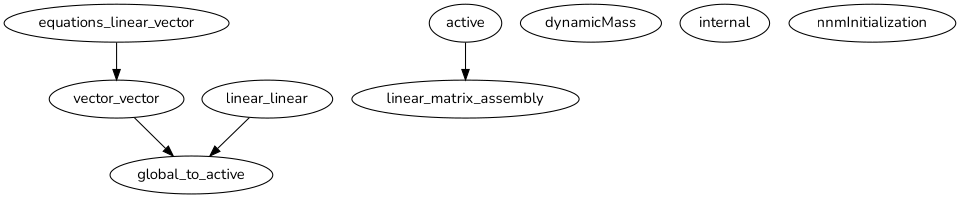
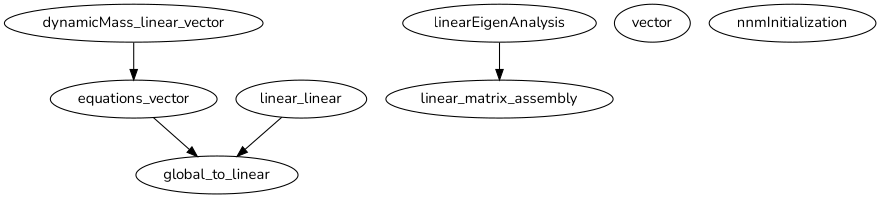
node "equations_linear_vector": label "equations_linear_vector" -> "dynamicMass_linear_vector"
node "active": label "active" -> "linearEigenAnalysis"
node "dynamicMass": removed
node "internal": label "internal" -> "vector"
node "vector_vector": label "vector_vector" -> "equations_vector"
node "global_to_active": label "global_to_active" -> "global_to_linear"
